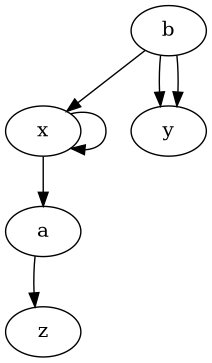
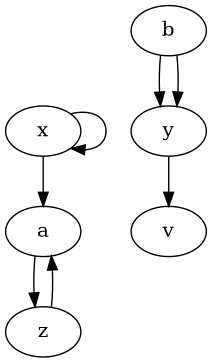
edge "b" -> "x": removed
node "v": added
edge "z" -> "a": added
